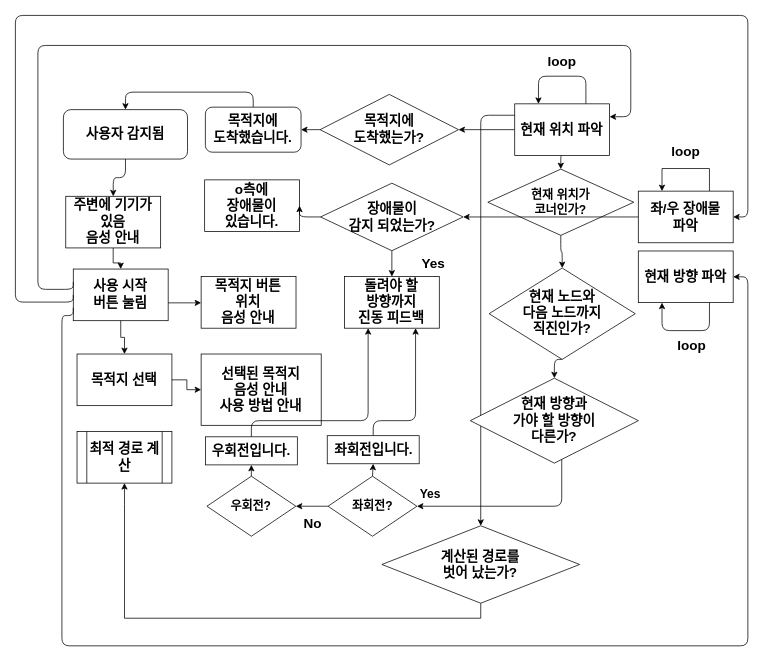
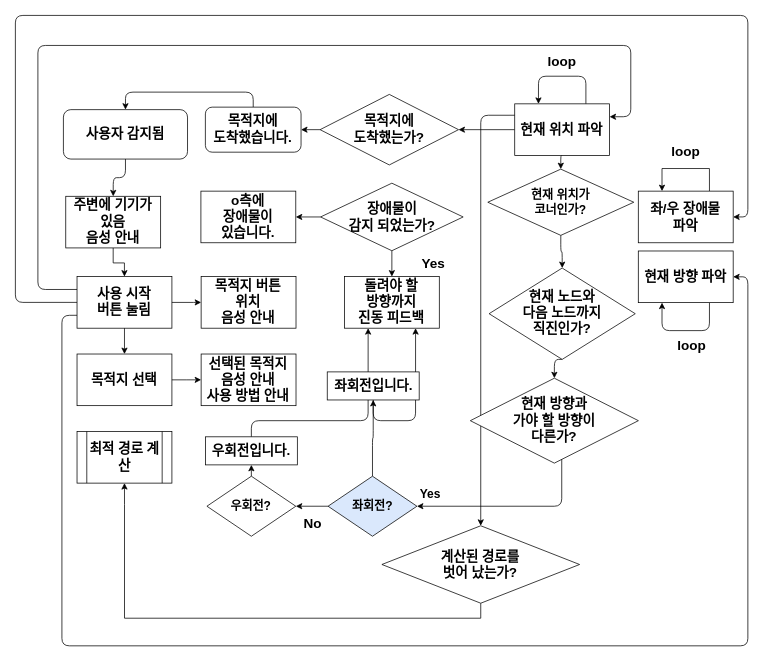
node "o측에 장애물이 있습니다.": moved (252, 206) -> (248, 217)
edge "좌/우 장애물 파악" -> "장애물이 감지 되었는가?": removed
node "사용 시작버튼 눌림": moved (121, 295) -> (124, 302)
node "선택된 목적지음성 안내사용 방법 안내": size 120x71 -> 95x52
node "좌회전입니다.": moved (373, 449) -> (373, 386)
node "좌회전?": fillcolor #ffffff -> #dae8fc
